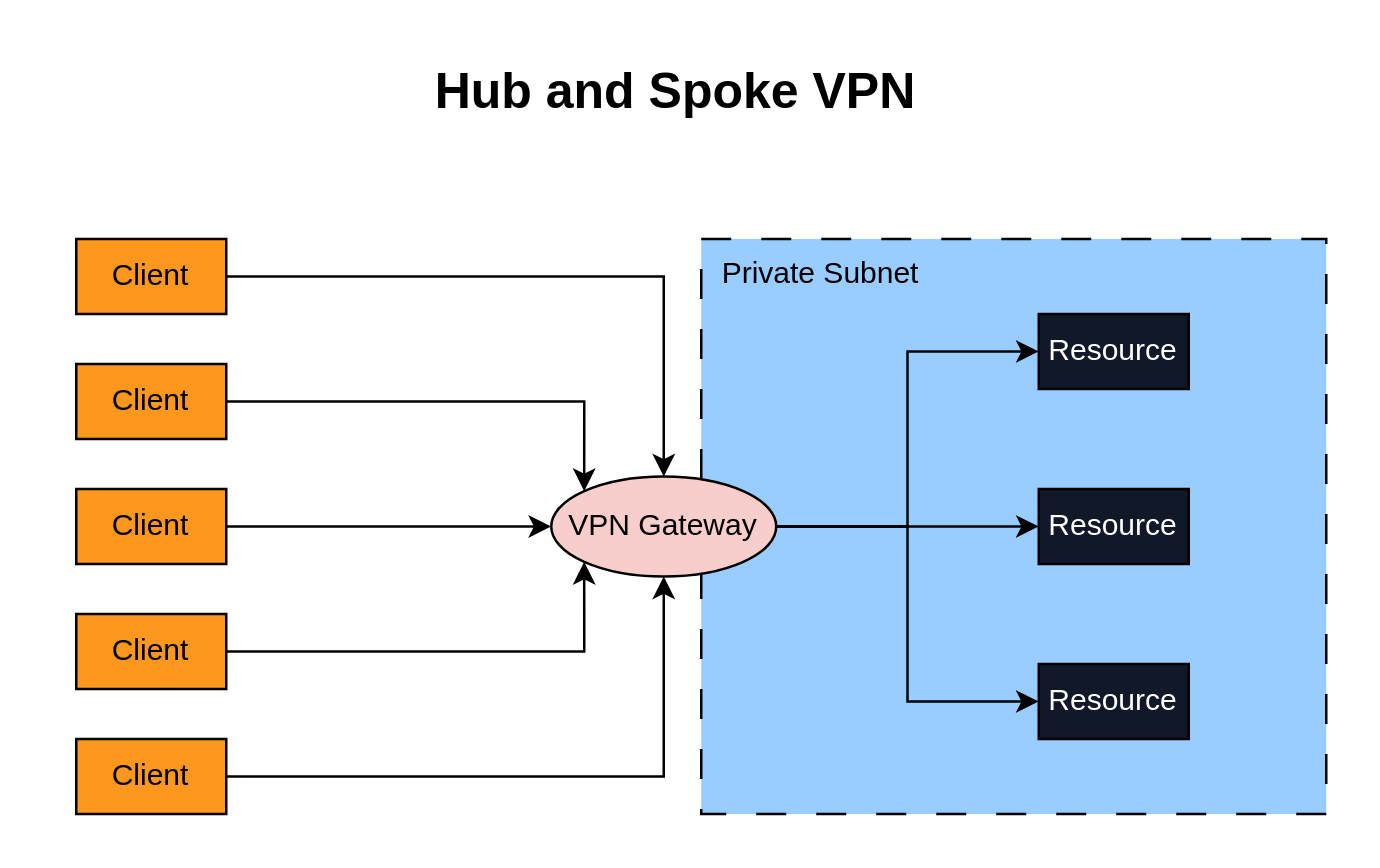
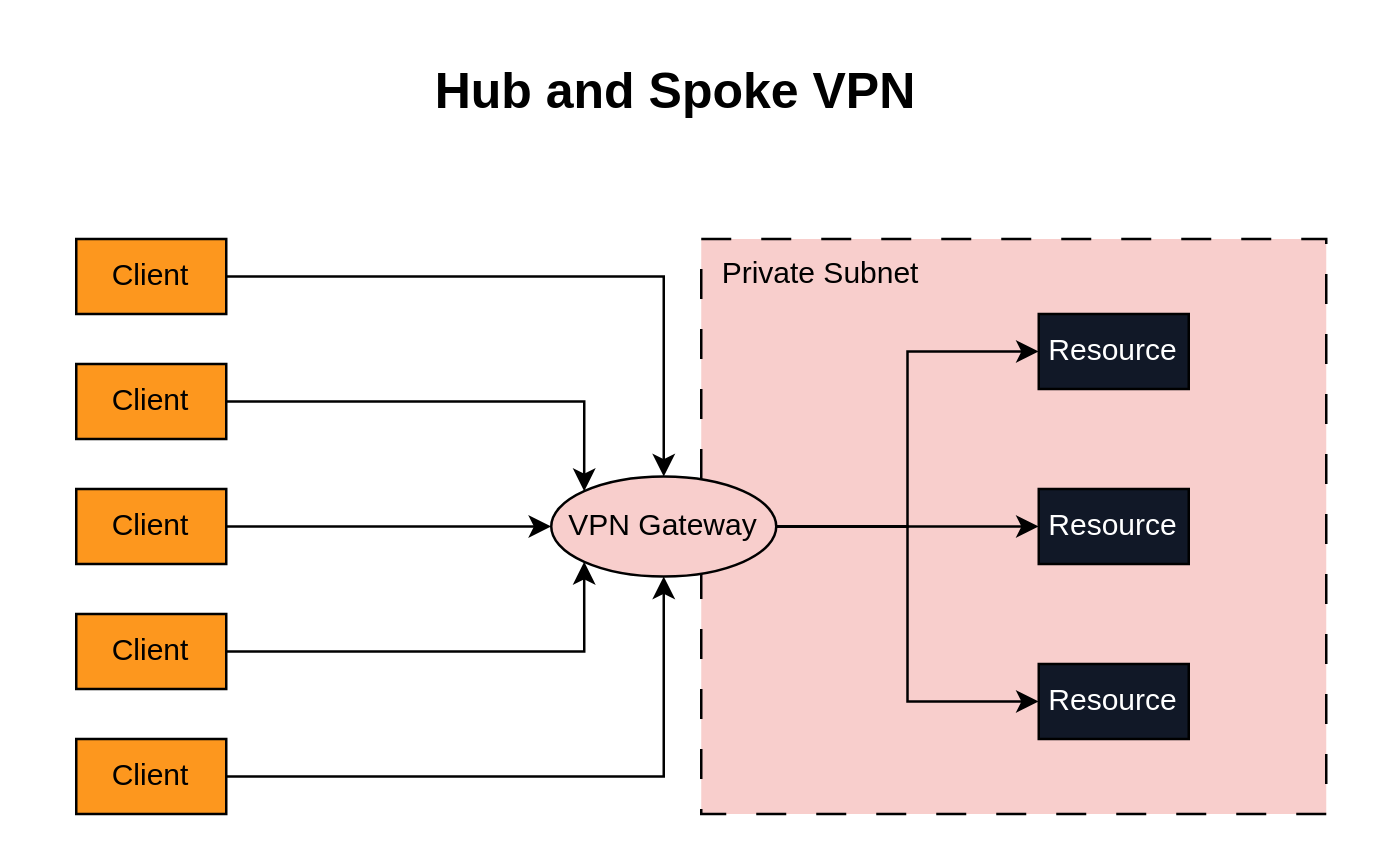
node "Private Subnet": fillcolor #99ccff -> #f8cecc
